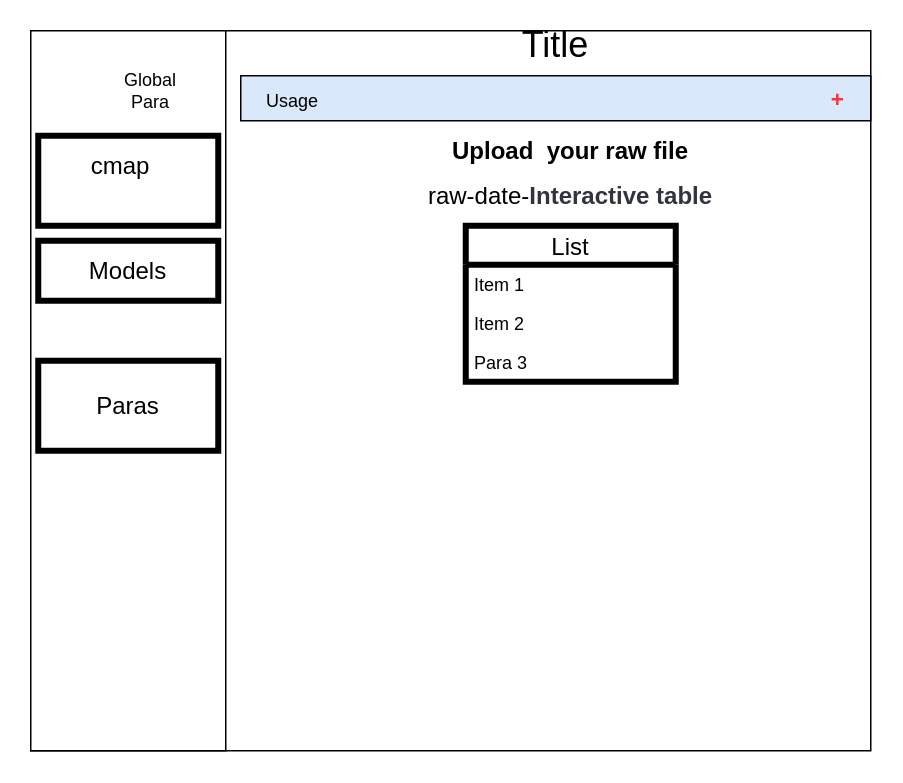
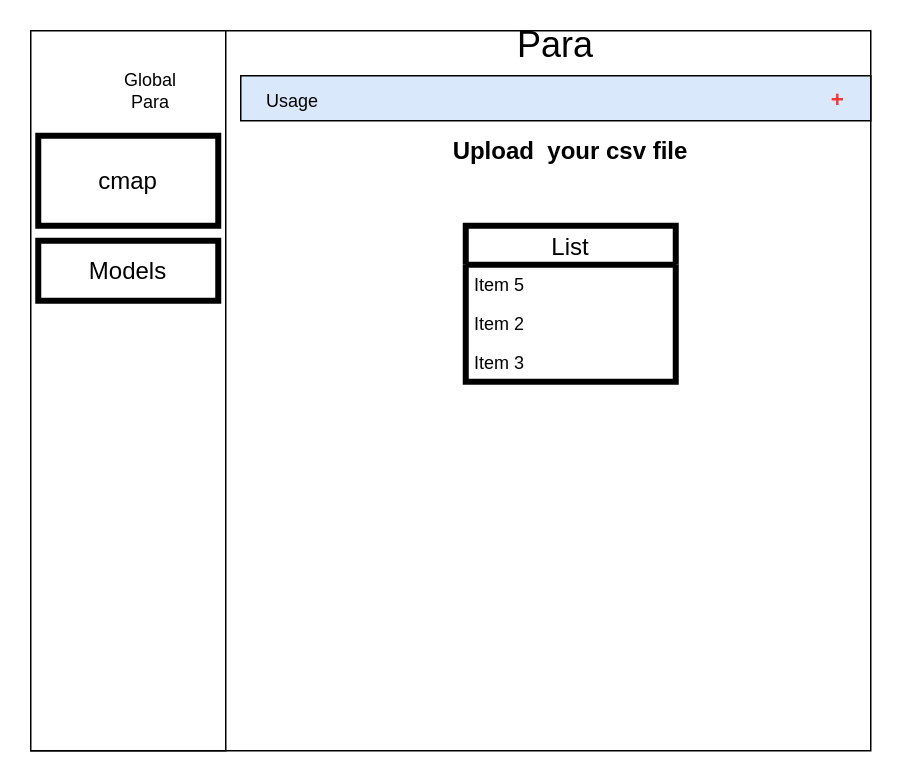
node "Title": label "Title" -> "Para"
node "Upload your raw file": label "Upload your raw file" -> "Upload your csv file"
node "cmap": moved (121, 166) -> (128, 181)
node "raw-date-Interactive table": removed
node "Item 1": label "Item 1" -> "Item 5"
node "Para 3": label "Para 3" -> "Item 3"
node "Paras": removed
